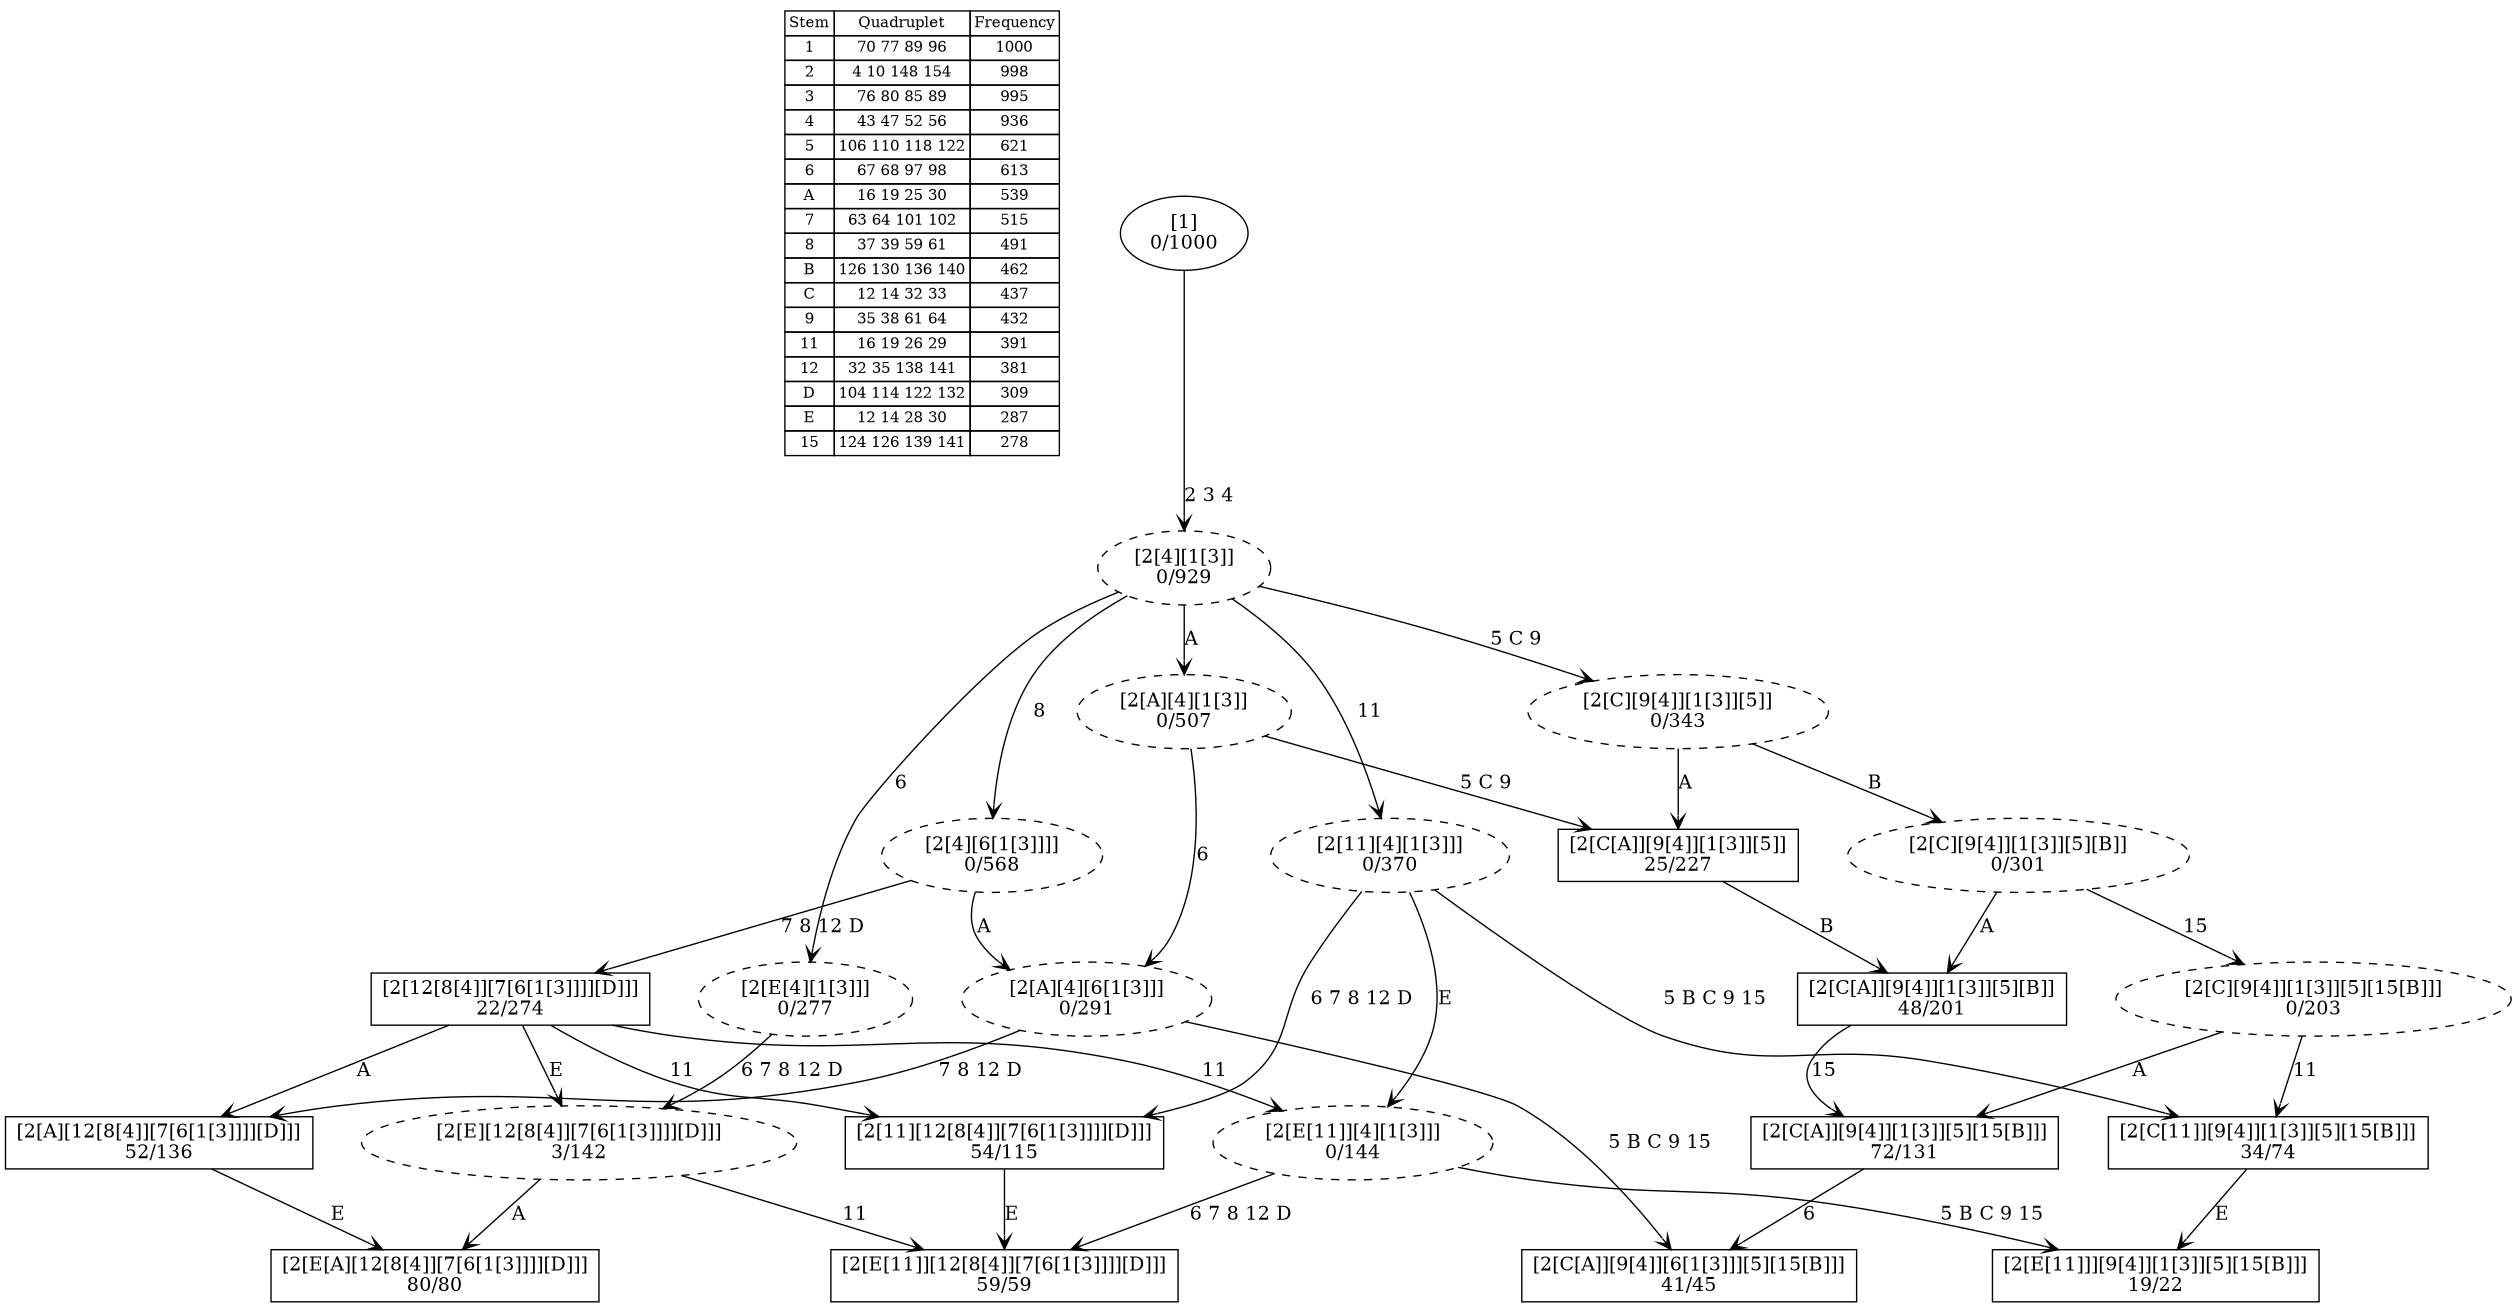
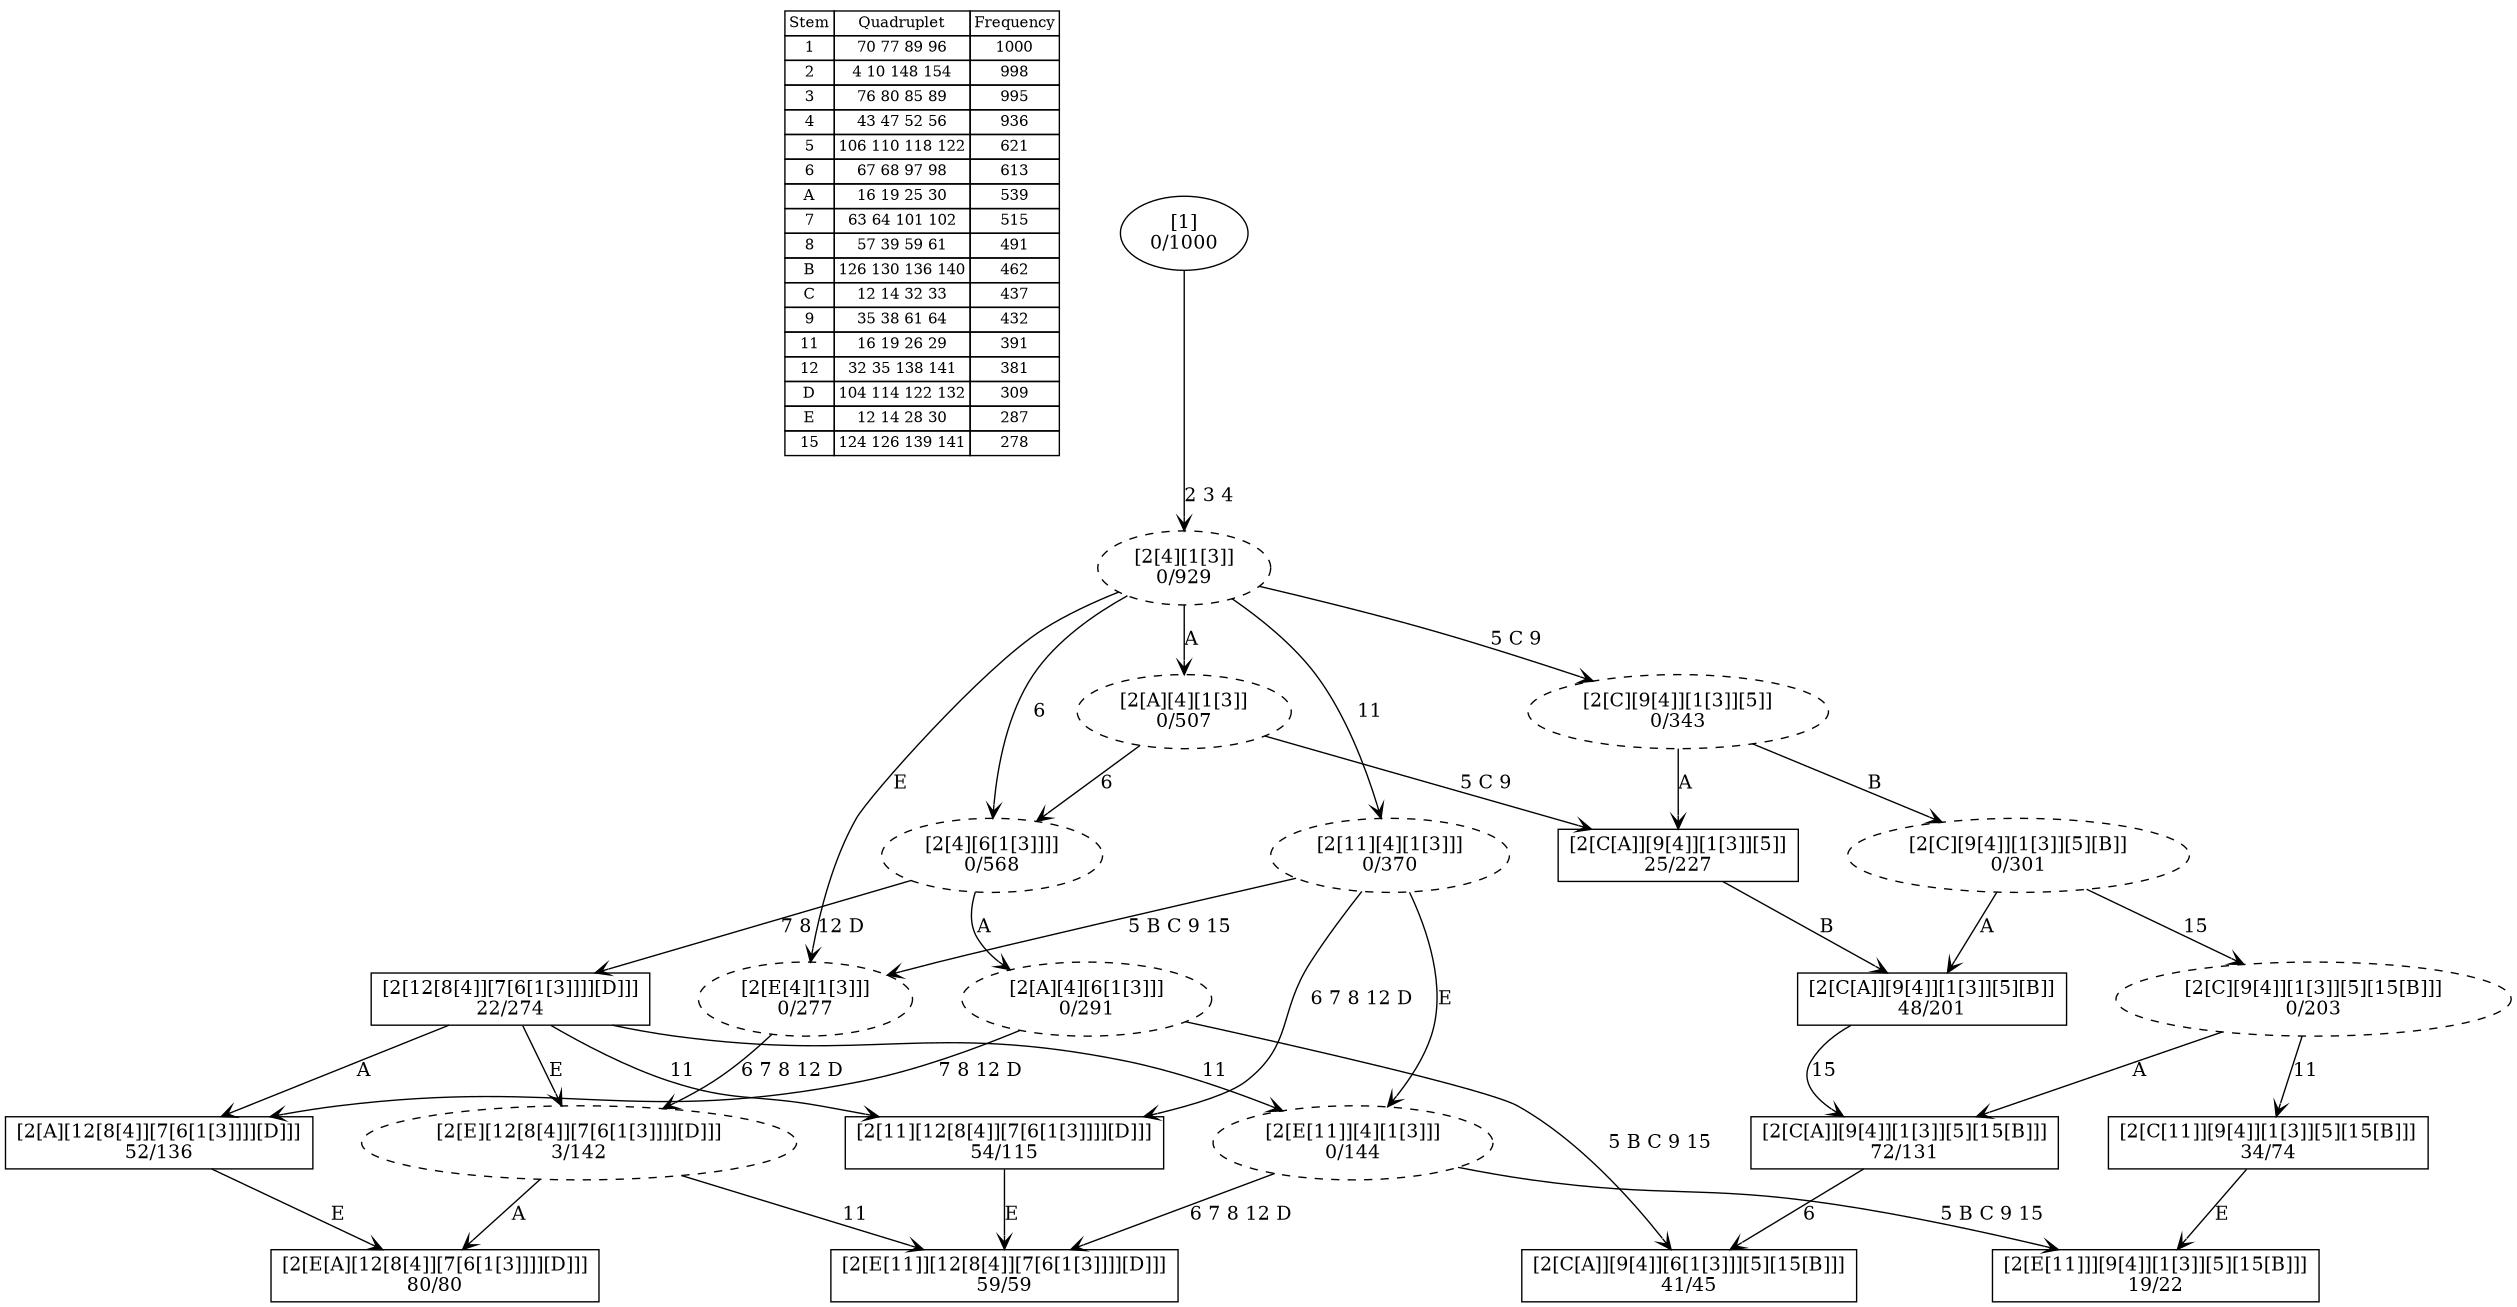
node "Stem": text "37 39 59 61" -> "57 39 59 61"
edge "[2[4][1[3]] 0/929" -> "[2[4][6[1[3]]]] 0/568": label "8 " -> "6 "
edge "[2[4][1[3]] 0/929" -> "[2[E[4][1[3]]] 0/277": label "6 " -> "E "
edge "[2[A][4][1[3]] 0/507" -> "[2[A][4][6[1[3]]] 0/291": now "[2[A][4][1[3]] 0/507" -> "[2[4][6[1[3]]]] 0/568"
edge "[2[11][4][1[3]]] 0/370" -> "[2[C[11]][9[4]][1[3]][5][15[B]]] 34/74": now "[2[11][4][1[3]]] 0/370" -> "[2[E[4][1[3]]] 0/277"
